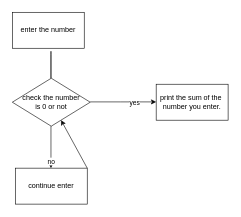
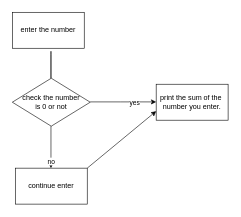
edge "continue enter" -> "check the number is 0 or not": now "continue enter" -> "print the sum of the number you enter."
